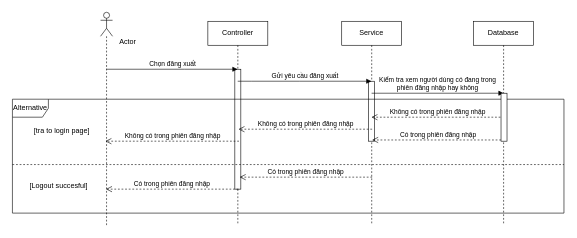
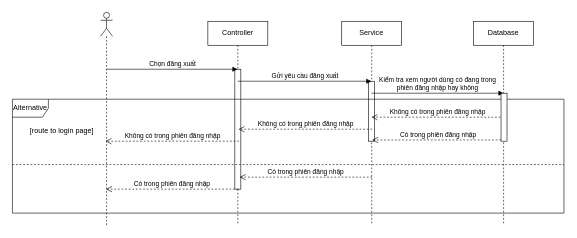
node "Actor": removed
node "[tra to login page]": label "[tra to login page]" -> "[route to login page]"
node "[Logout succesful]": removed
